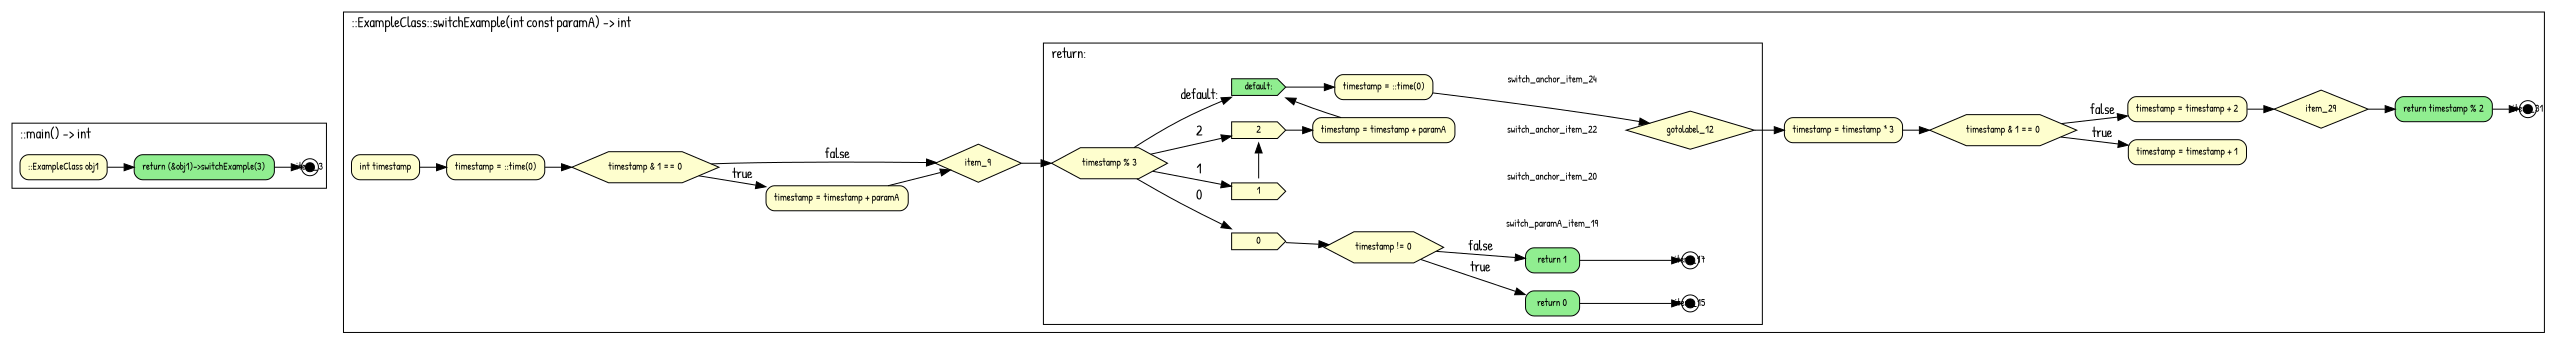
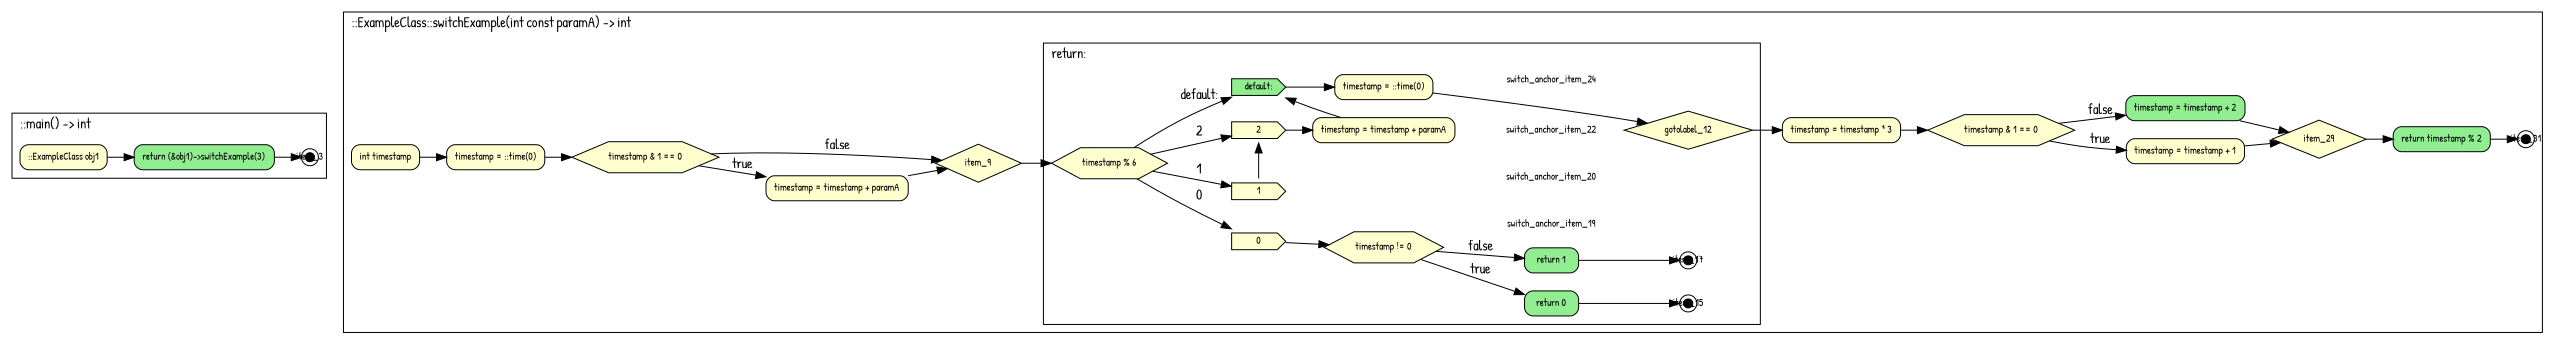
node "timestamp = timestamp + 2": fillcolor #fefece -> lightgreen
edge "timestamp = timestamp + 1" -> "item_29": added
node "timestamp % 3": label "timestamp % 3" -> "timestamp % 6"
node "switch_paramA_item_19": label "switch_paramA_item_19" -> "switch_anchor_item_19"
